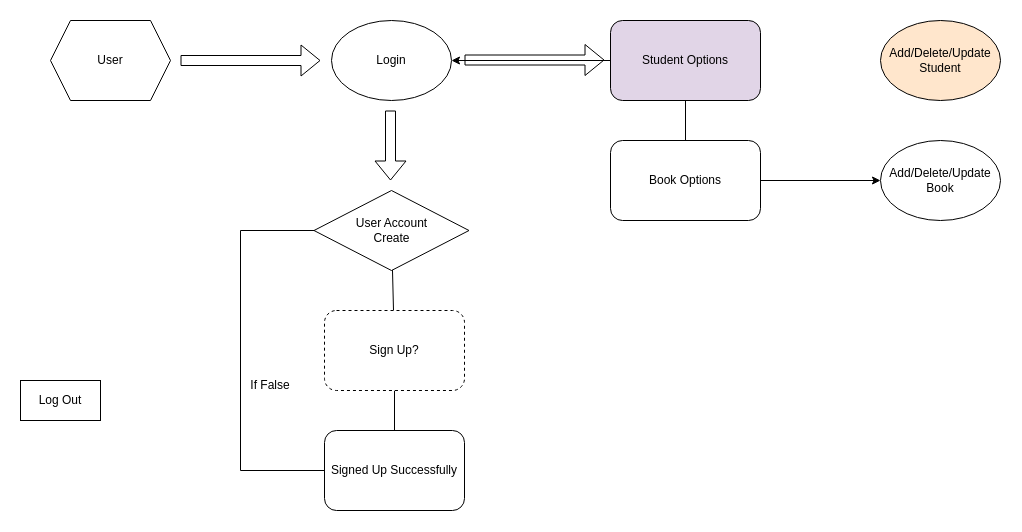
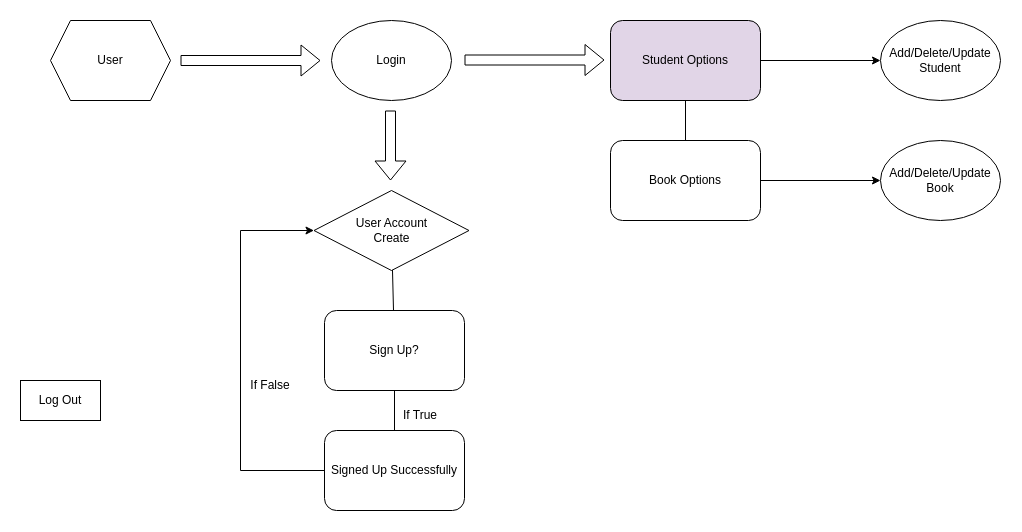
edge "Student Options" -> "Login": now "Student Options" -> "Add/Delete/Update Student"
node "Add/Delete/Update Student": fillcolor #ffe6cc -> #ffffff
edge "User Account Create" -- "Signed Up Successfully": arrowhead none -> classic
node "Sign Up?": style dashed -> solid
node "If True": added
